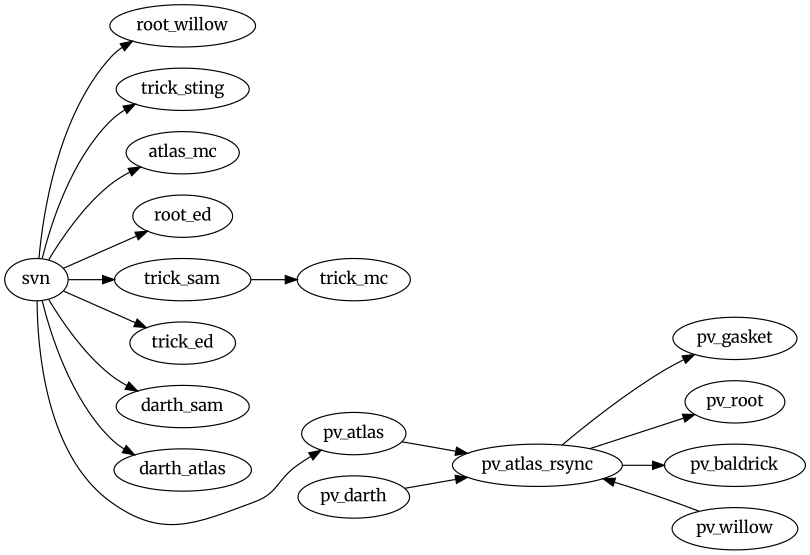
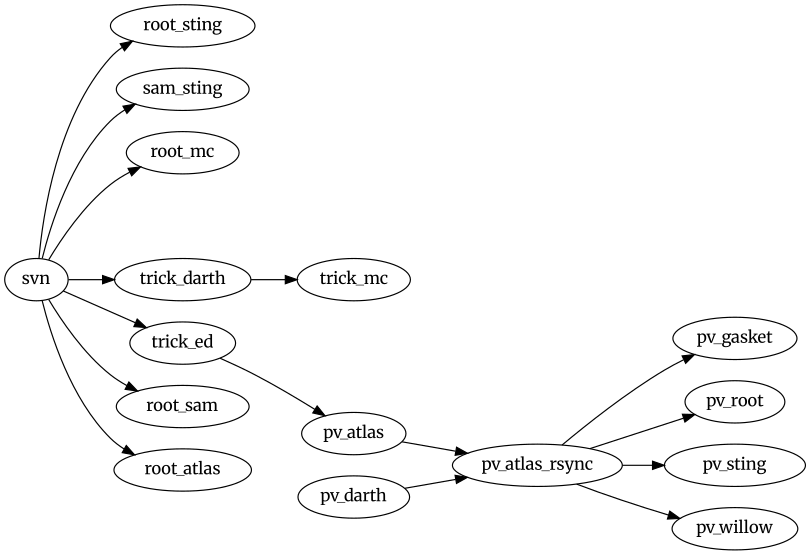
node "root_willow": label "root_willow" -> "root_sting"
node "trick_sting": label "trick_sting" -> "sam_sting"
node "atlas_mc": label "atlas_mc" -> "root_mc"
node "root_ed": removed
node "trick_sam": label "trick_sam" -> "trick_darth"
node "darth_sam": label "darth_sam" -> "root_sam"
node "pv_baldrick": label "pv_baldrick" -> "pv_sting"
node "darth_atlas": label "darth_atlas" -> "root_atlas"
edge "pv_willow" -> "pv_atlas_rsync": reversed
edge "svn" -> "pv_atlas": now "trick_ed" -> "pv_atlas"
